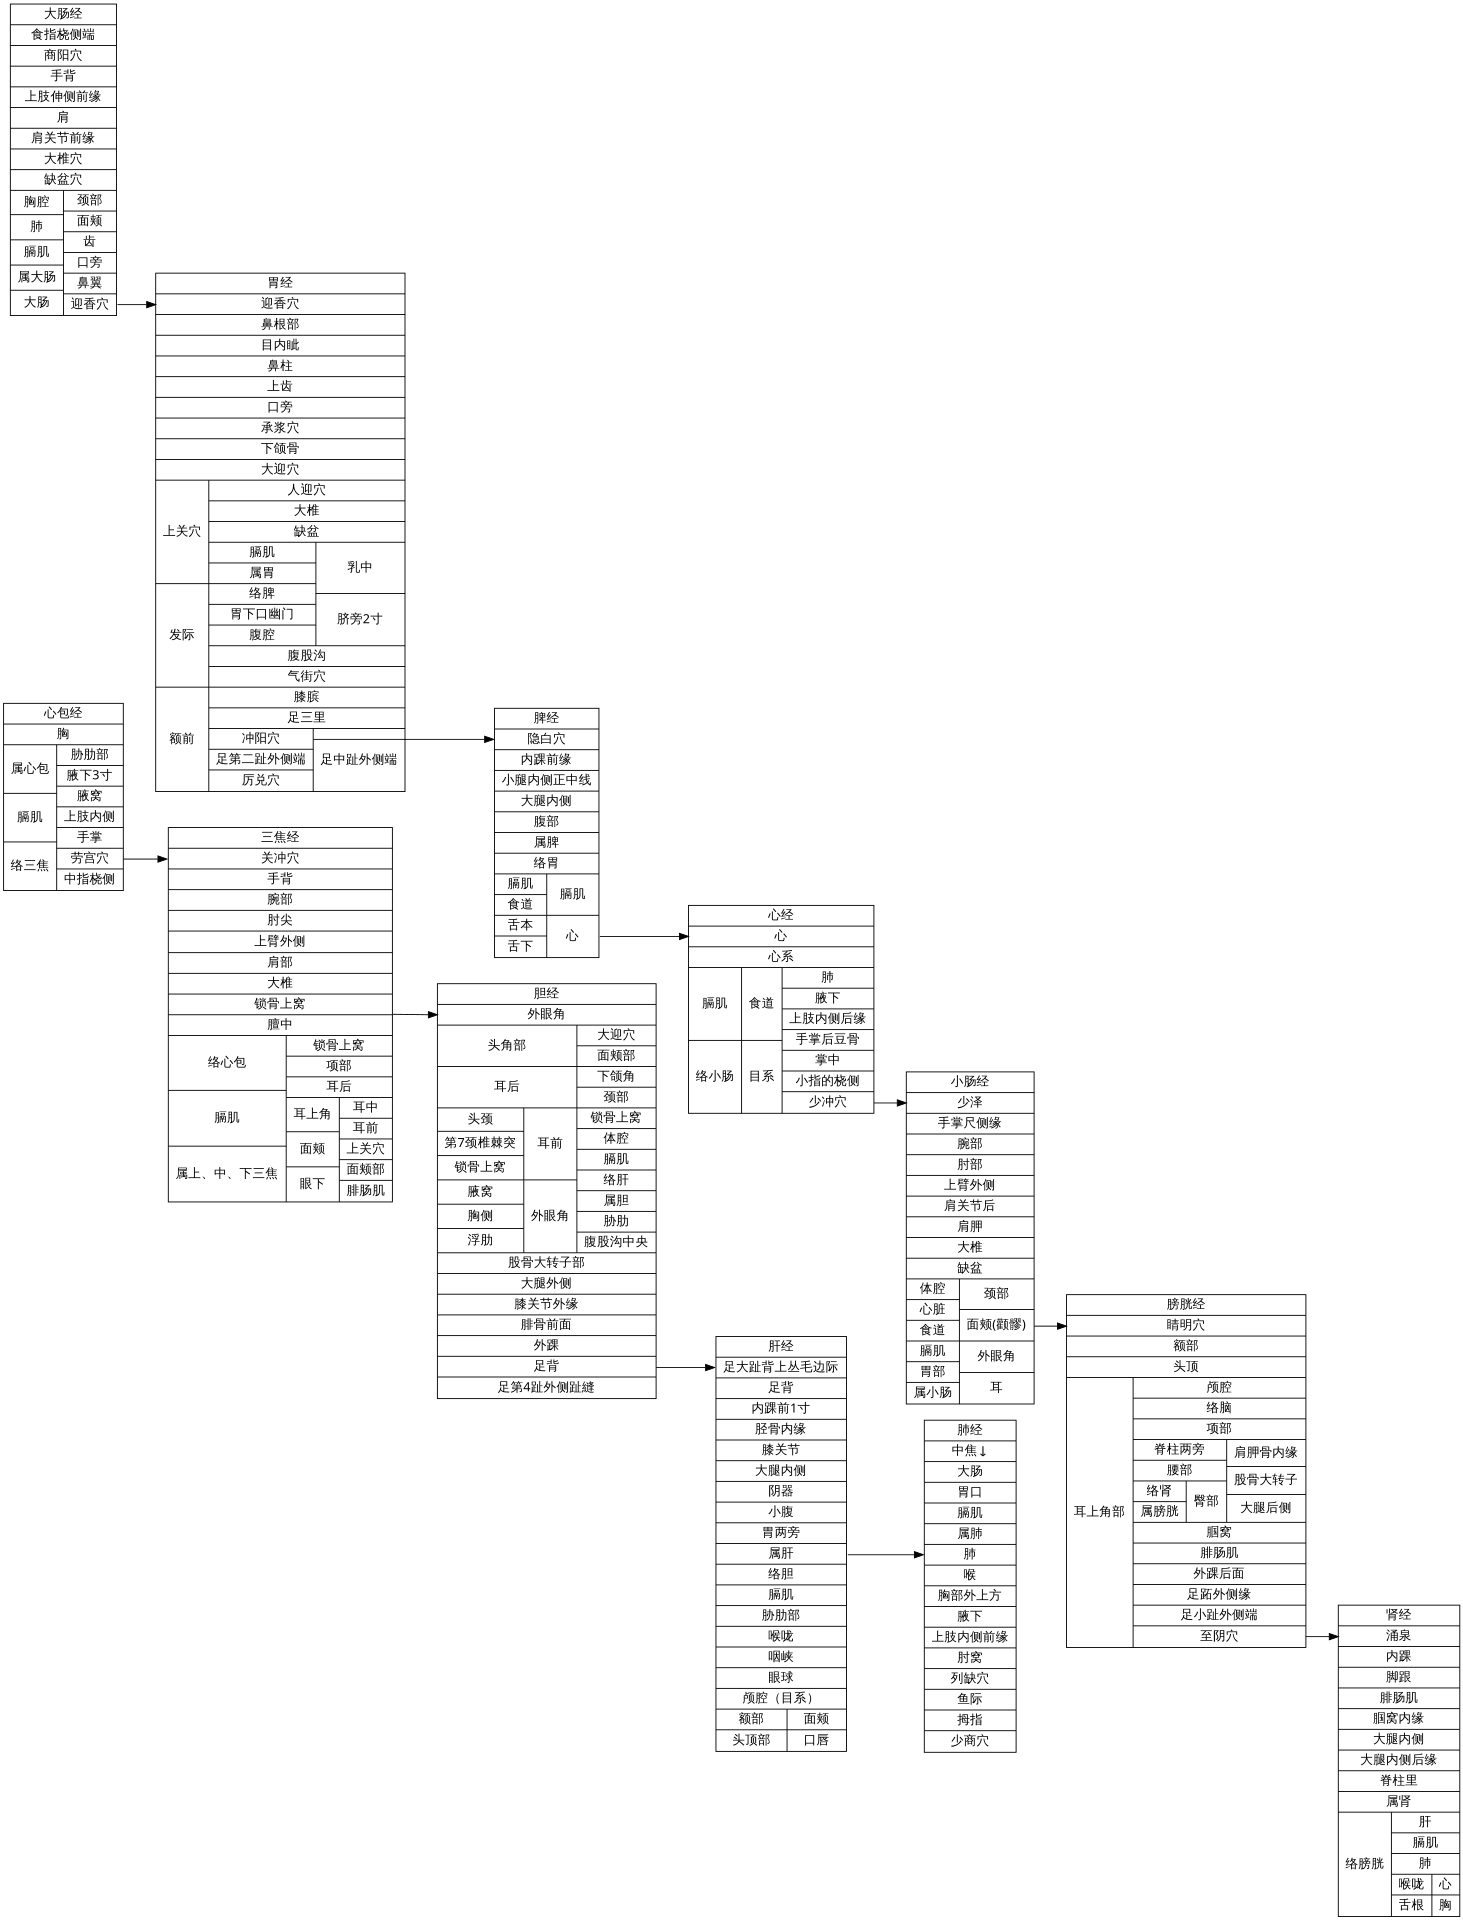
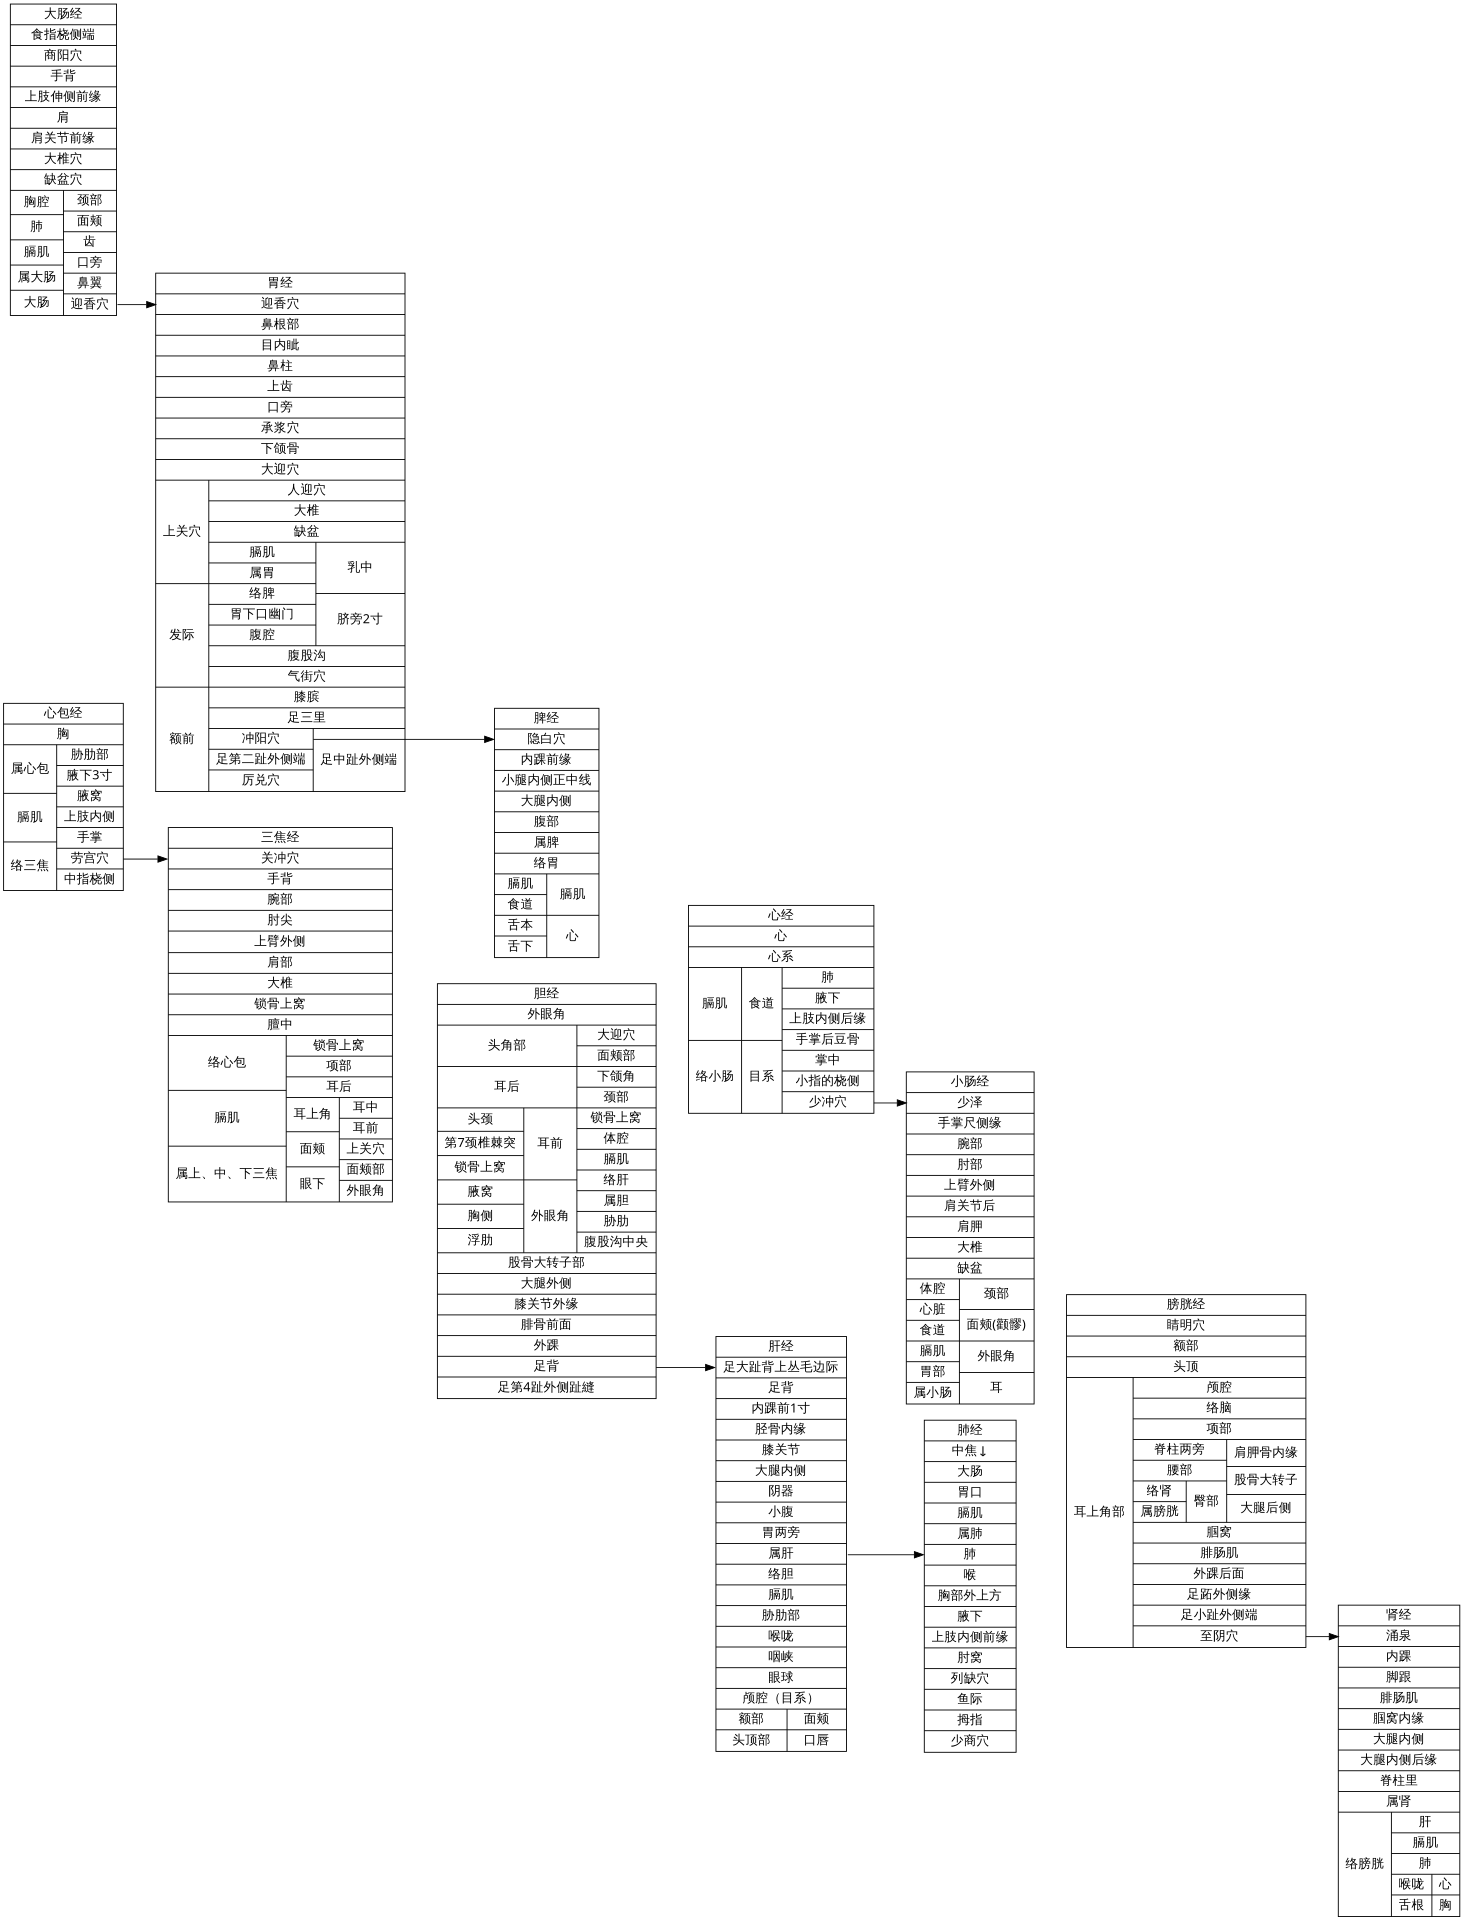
edge "脾经" -> "心经": removed
edge "三焦经" -> "胆经": removed
node "三焦经": text "腓肠肌" -> "外眼角"
edge "小肠经" -> "膀胱经": removed
